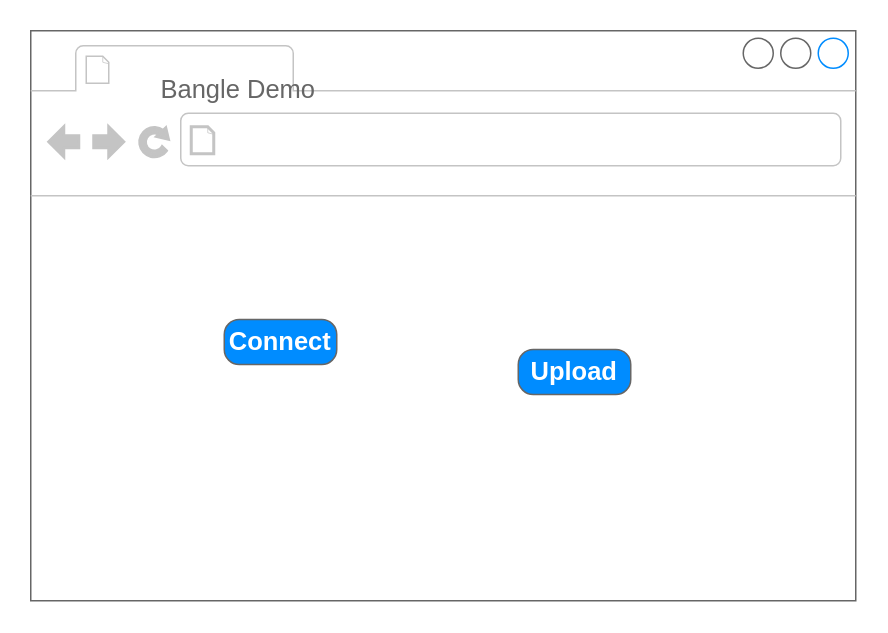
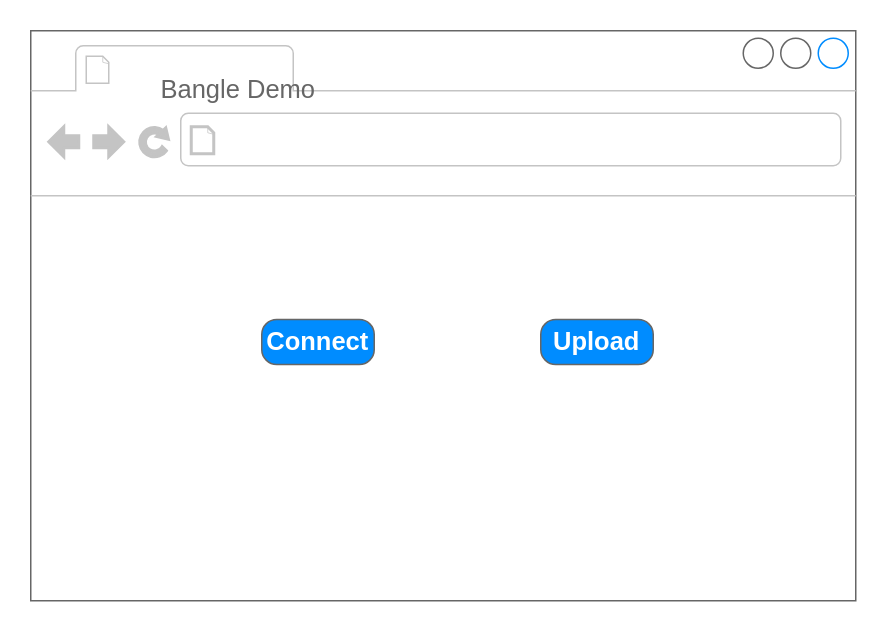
node "Connect": moved (281, 342) -> (318, 342)
node "Upload": moved (575, 372) -> (597, 342)
